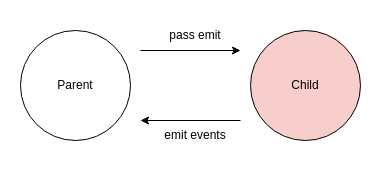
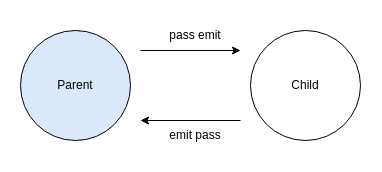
node "Parent": fillcolor #ffffff -> #dae8fc
node "Child": fillcolor #f8cecc -> #ffffff
node "emit events": label "emit events" -> "emit pass"
